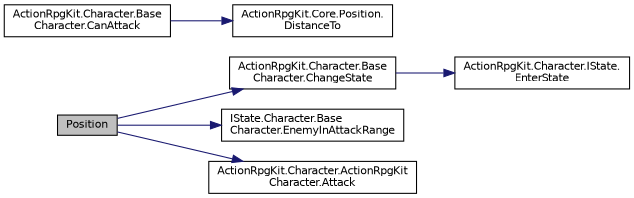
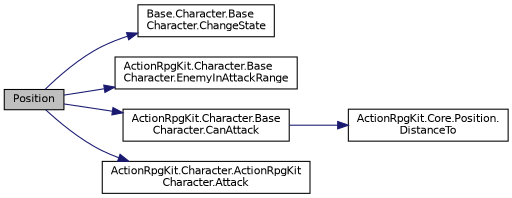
node "ActionRpgKit.Character.Base Character.ChangeState": label "ActionRpgKit.Character.Base Character.ChangeState" -> "Base.Character.Base Character.ChangeState"
node "ActionRpgKit.Character.IState. EnterState": removed
edge "Position" -> "ActionRpgKit.Character.Base Character.CanAttack": added
node "IState.Character.Base Character.EnemyInAttackRange": label "IState.Character.Base Character.EnemyInAttackRange" -> "ActionRpgKit.Character.Base Character.EnemyInAttackRange"
